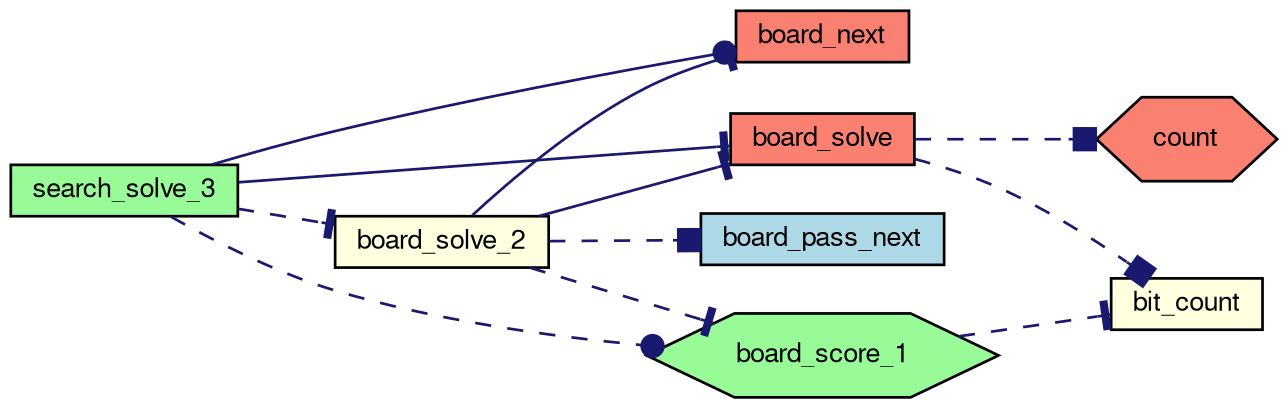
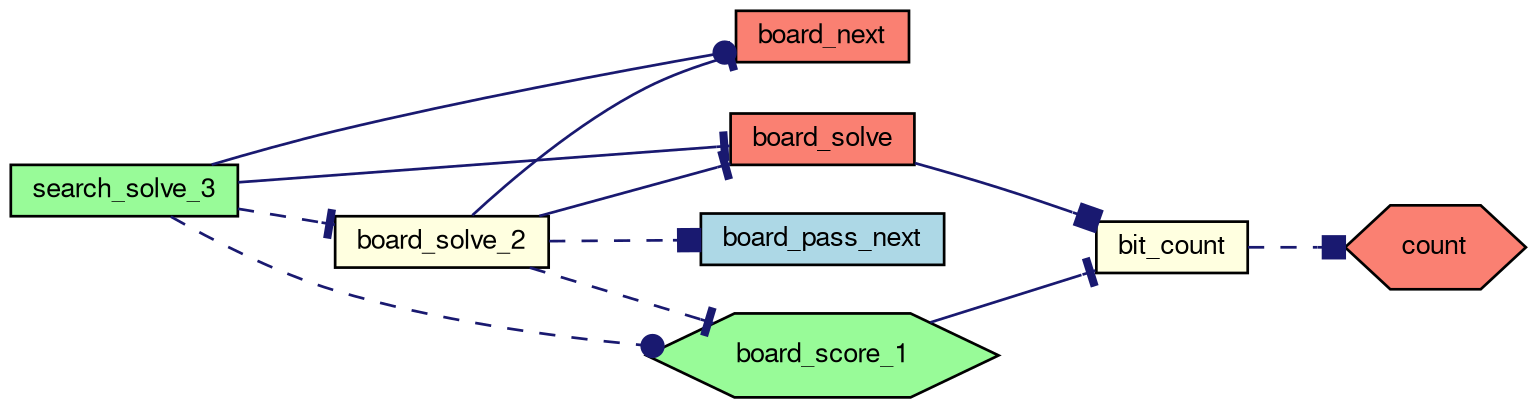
edge "board_solve" -> "count": now "bit_count" -> "count"
edge "board_solve" -> "bit_count": style dashed -> solid
edge "board_score_1" -> "bit_count": style dashed -> solid
